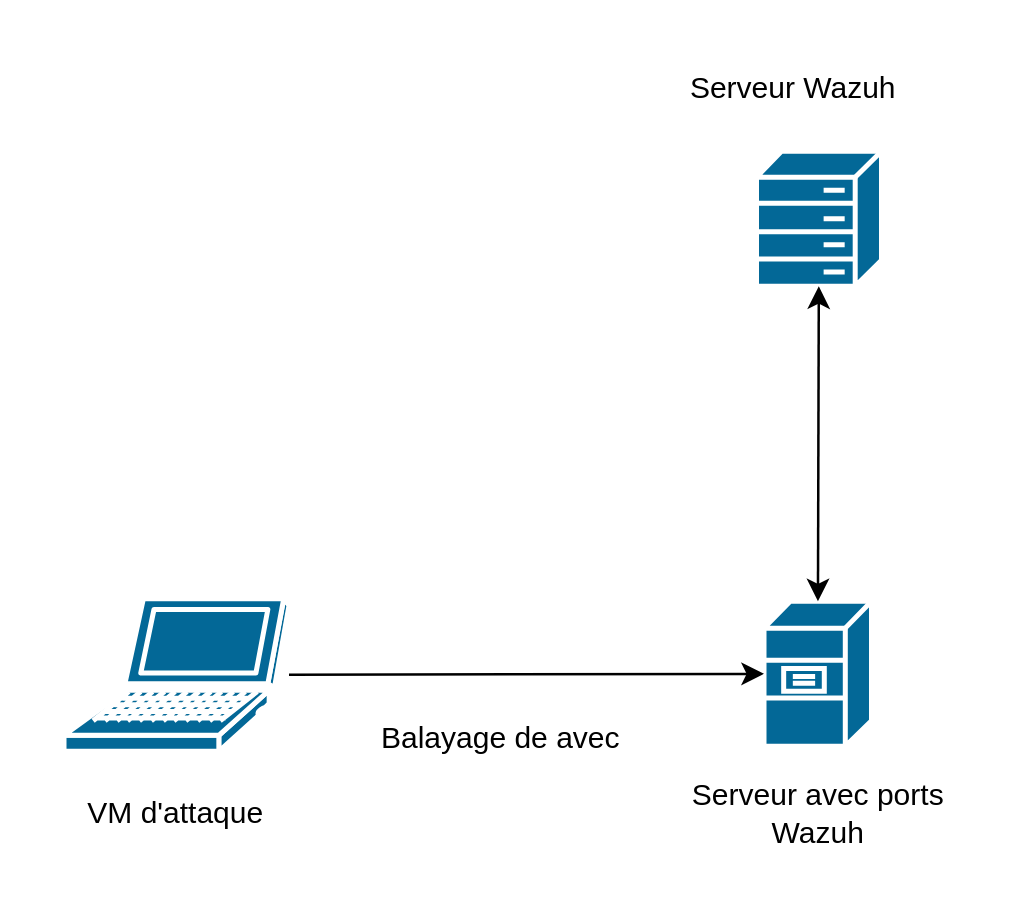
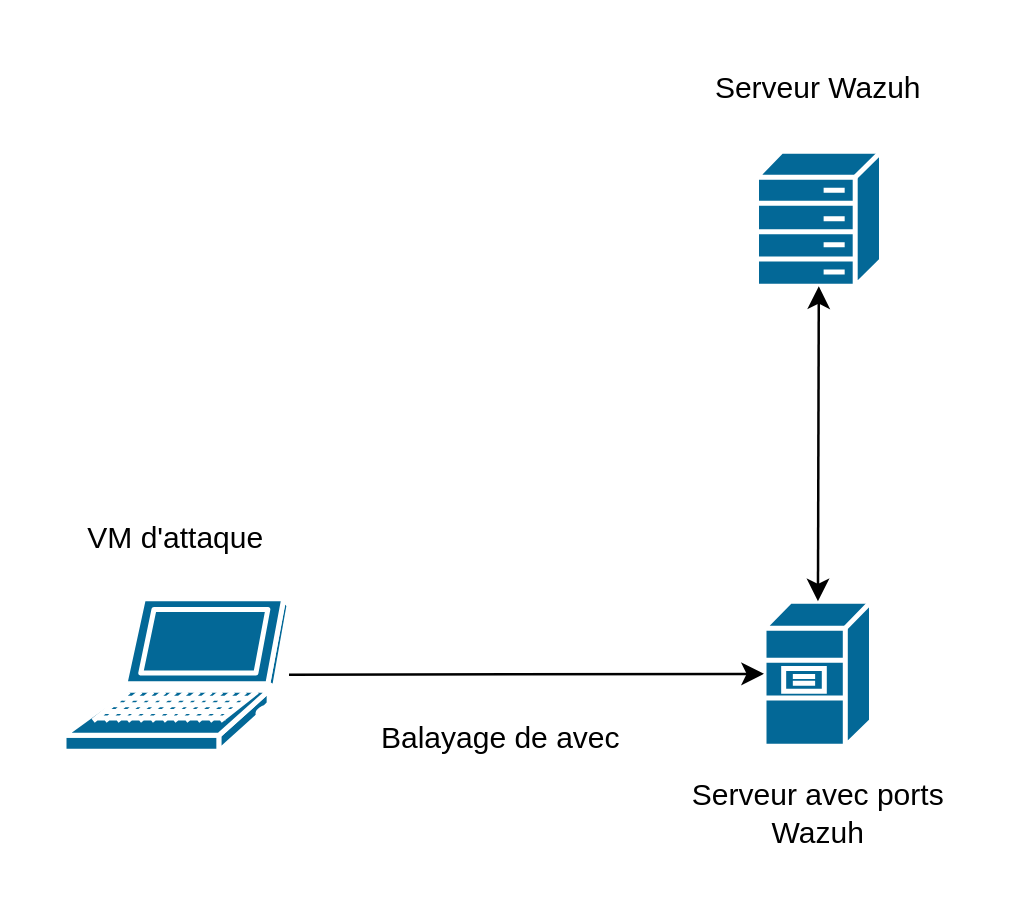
node "Serveur Wazuh": moved (794, 89) -> (819, 89)
node "VM d'attaque": moved (176, 814) -> (176, 539)
